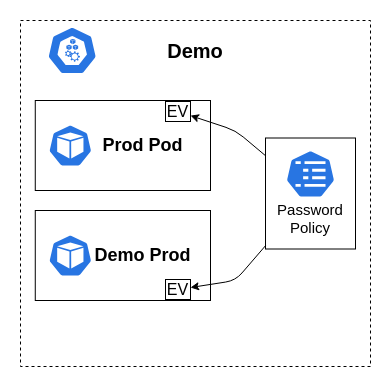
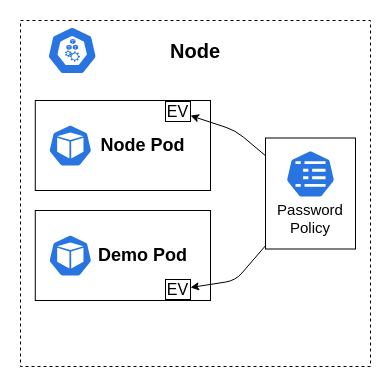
node "Demo": label "Demo" -> "Node"
node "Prod Pod": label "Prod Pod" -> "Node Pod"
node "Demo Prod": label "Demo Prod" -> "Demo Pod"
